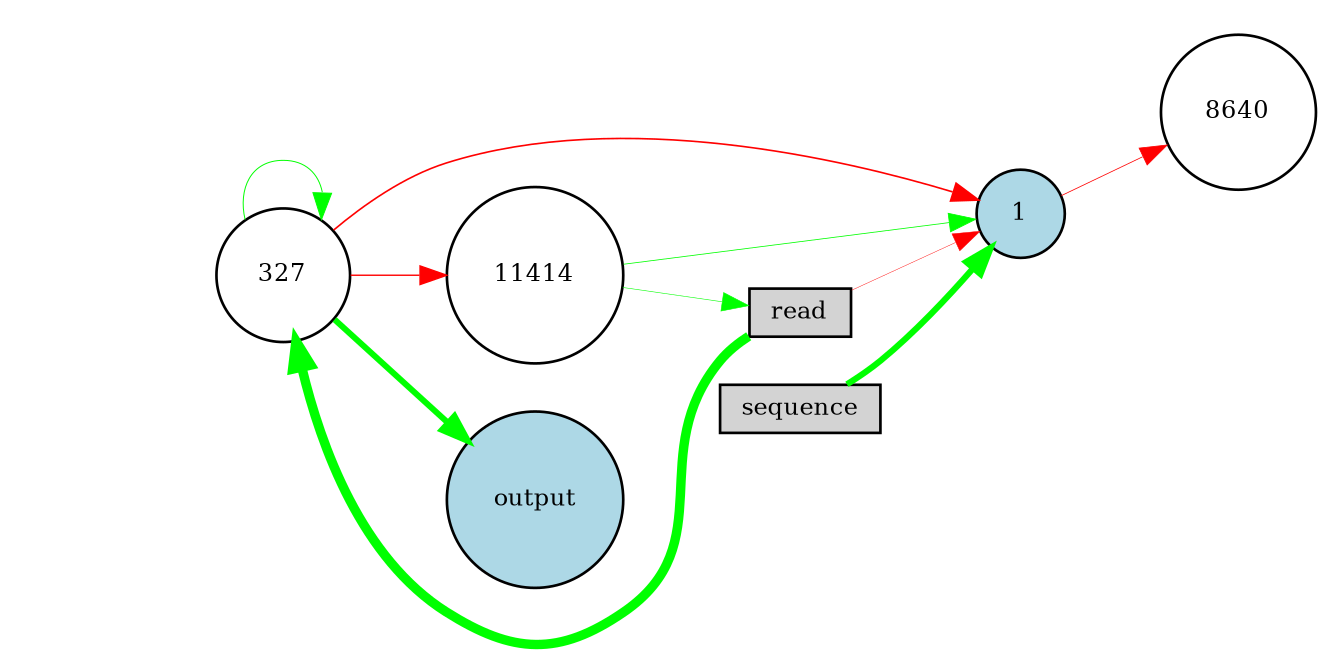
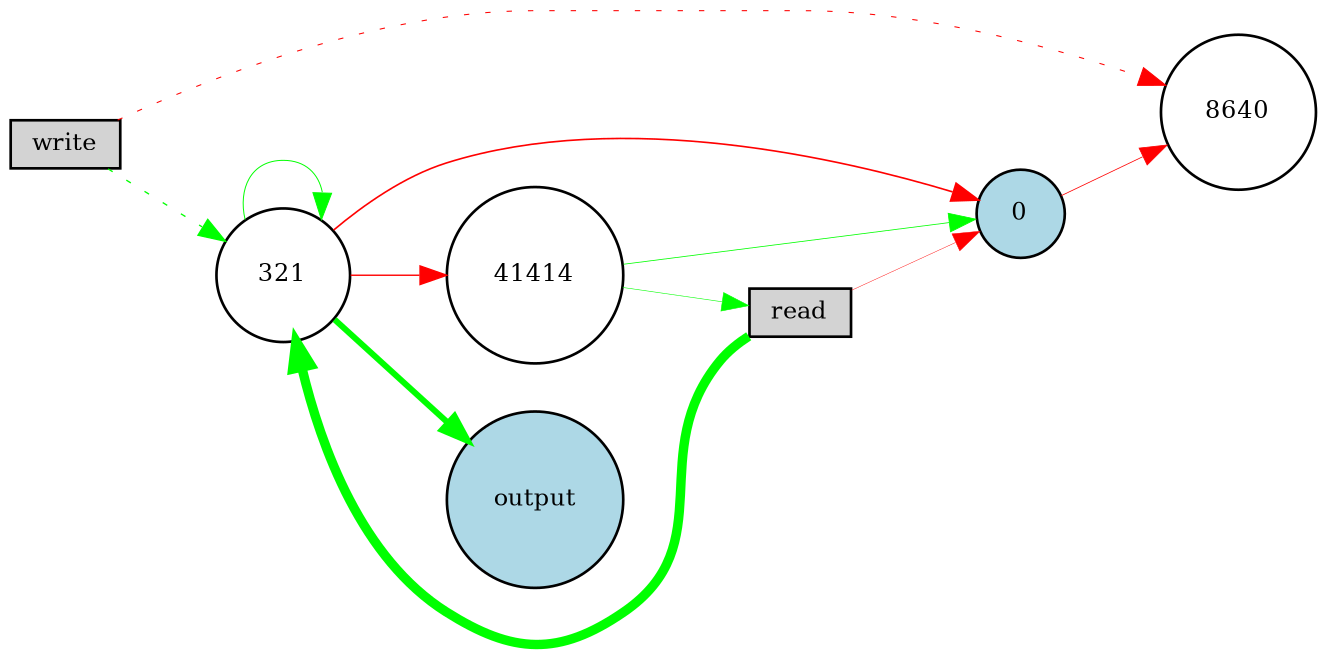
node "write": added
node "1": label "1" -> "0"
node "327": label "327" -> "321"
node "11414": label "11414" -> "41414"
node "sequence": removed
